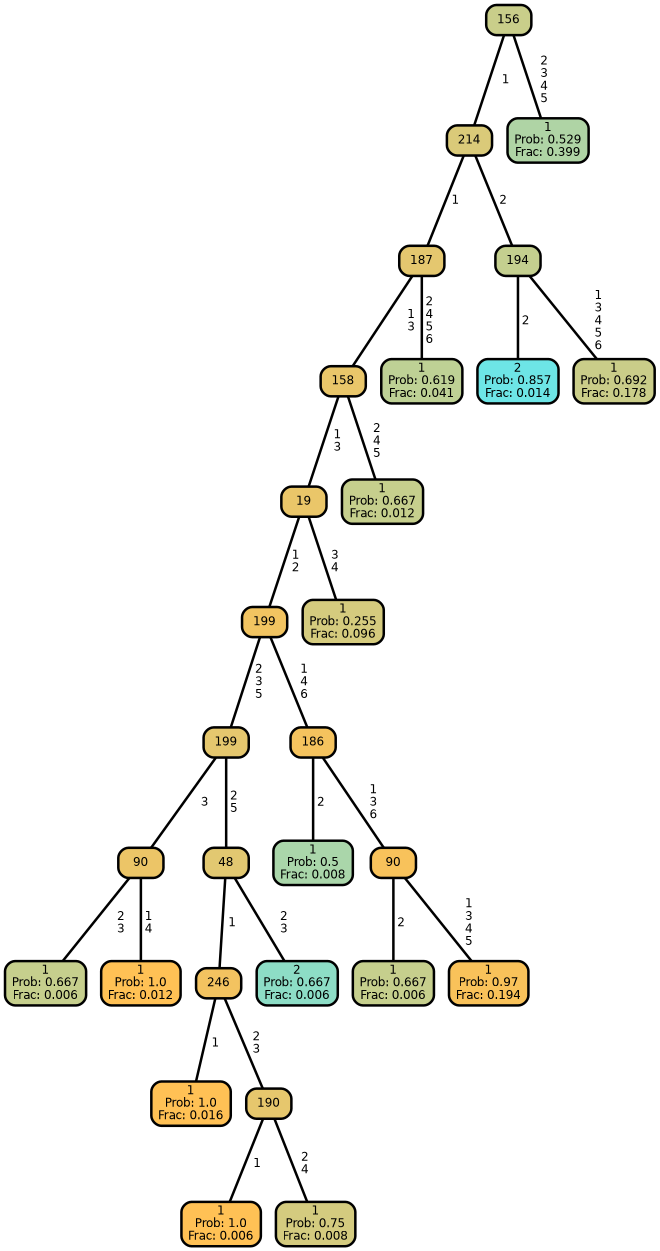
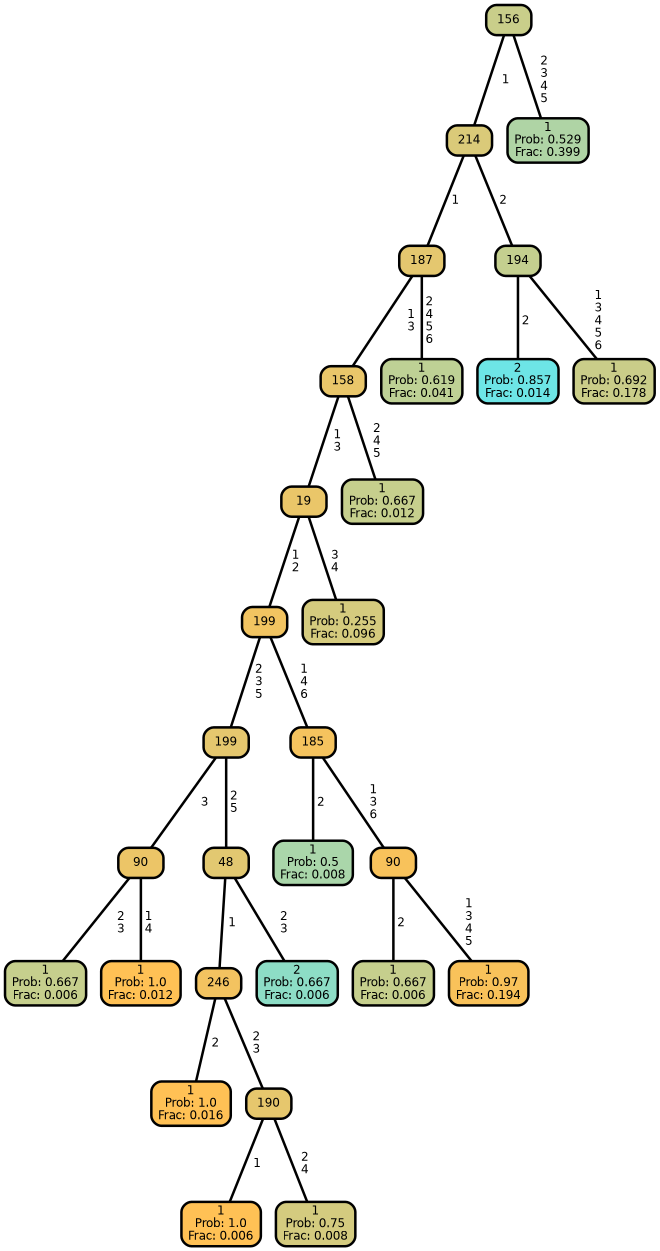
node "186": label "186" -> "185"
edge "246" -- "1 Prob: 1.0 Frac: 0.016": label " 1" -> " 2"
